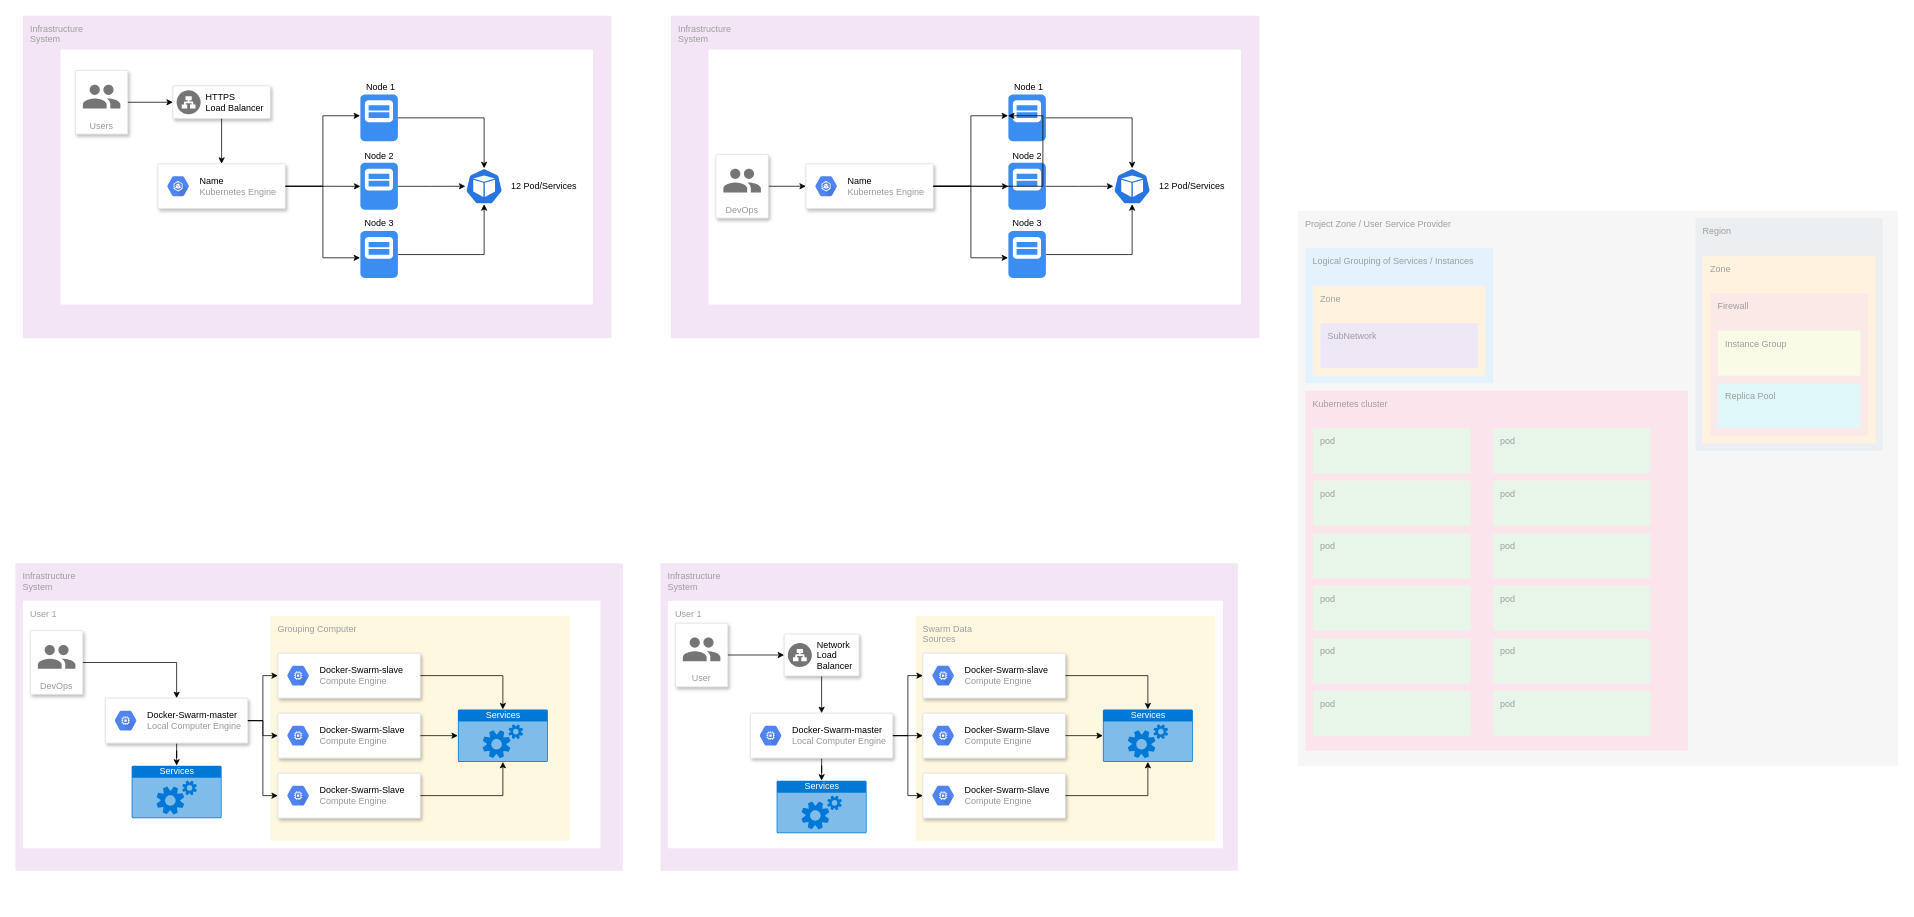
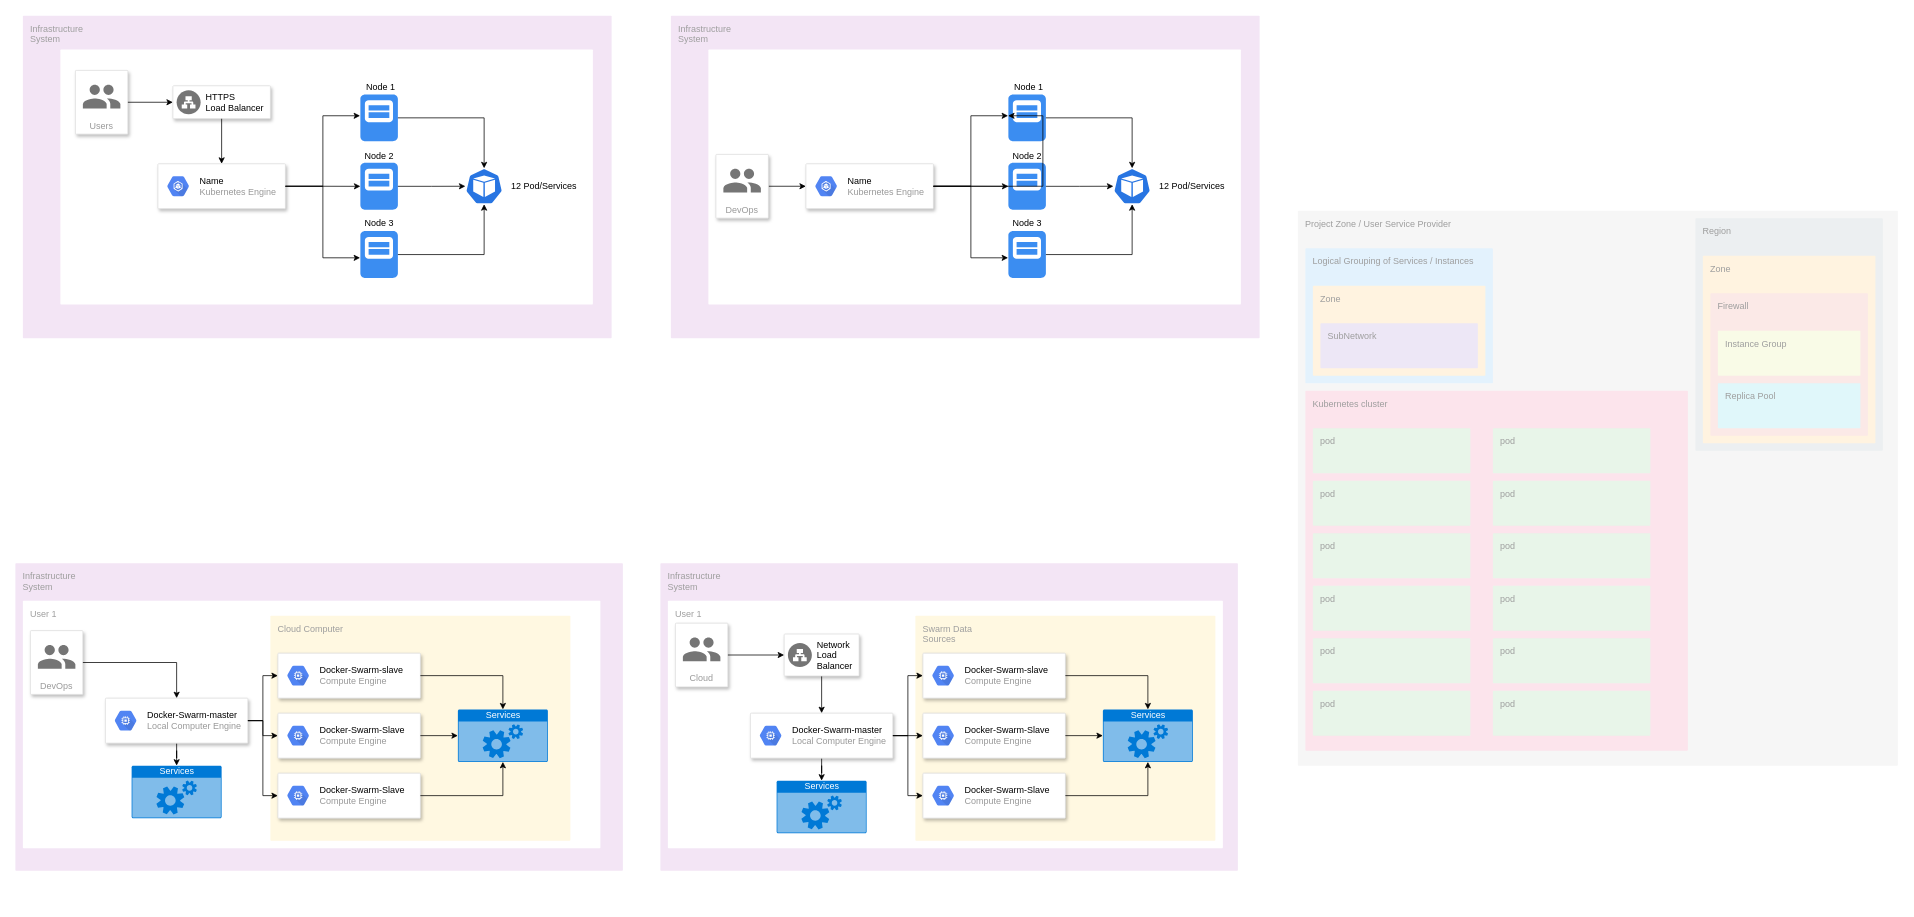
node "Grouping Computer": label "Grouping Computer" -> "Cloud Computer"
node "User": label "User" -> "Cloud"
